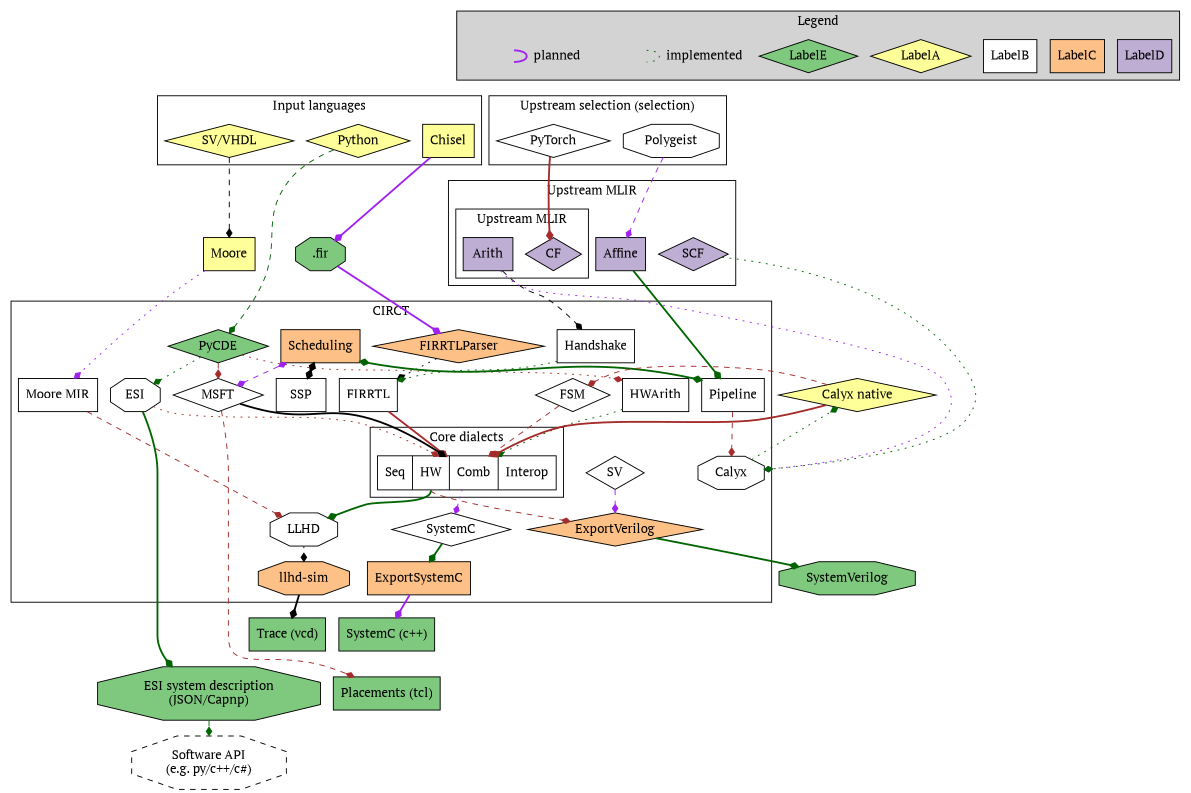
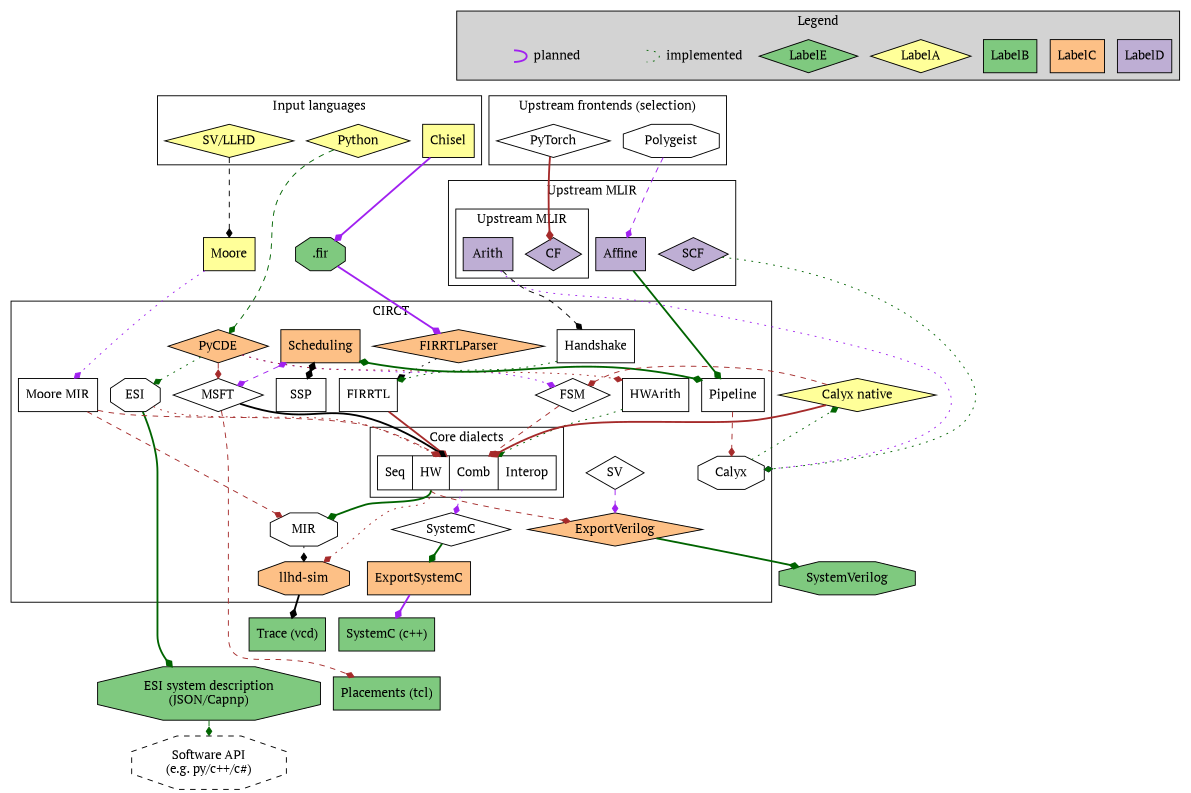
node "LabelB": fillcolor white -> #7fc97f
cluster "Upstream selection (selection)": label "Upstream selection (selection)" -> "Upstream frontends (selection)"
node "SV/VHDL": label "SV/VHDL" -> "SV/LLHD"
node "PyCDE": fillcolor #7fc97f -> #fdc086
edge "PyCDE" -> "FSM": added
edge "Moore MIR" -> "Seq": added
edge "Seq" -> "llhd-sim": added
node "LLHD": label "LLHD" -> "MIR"
